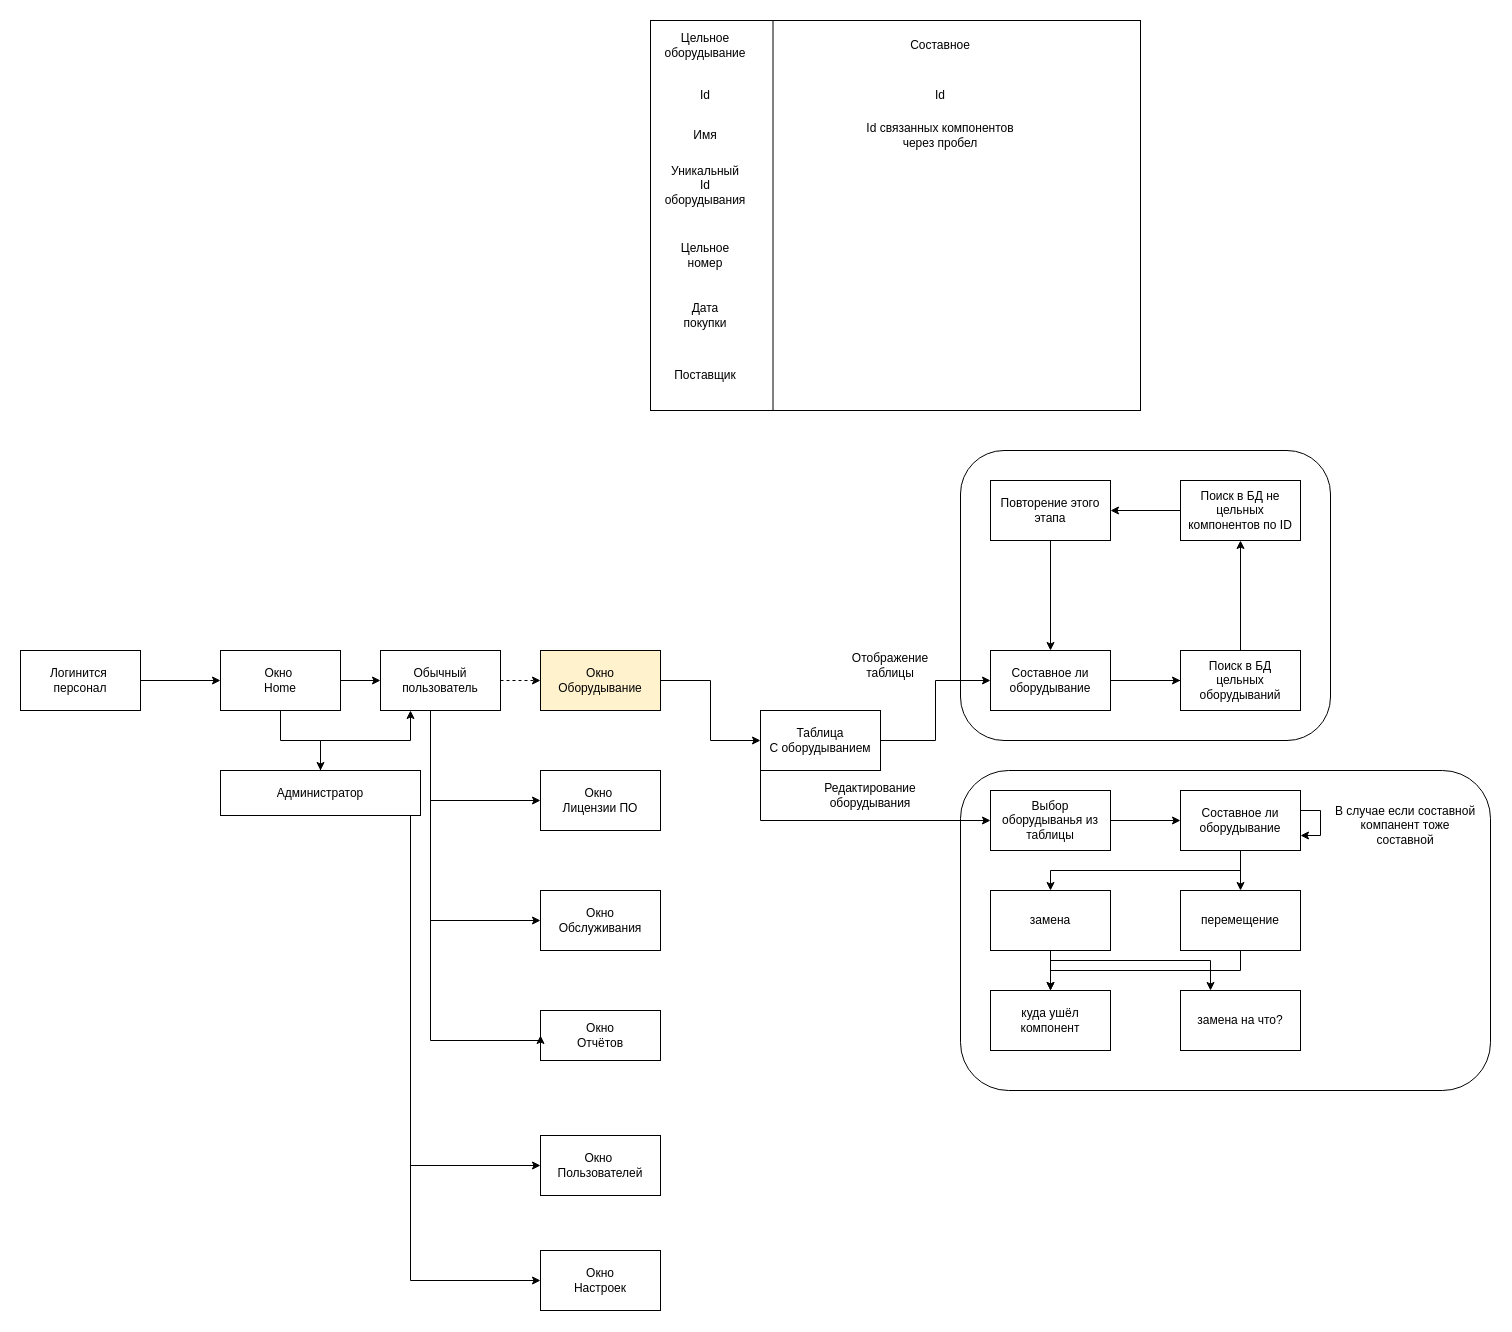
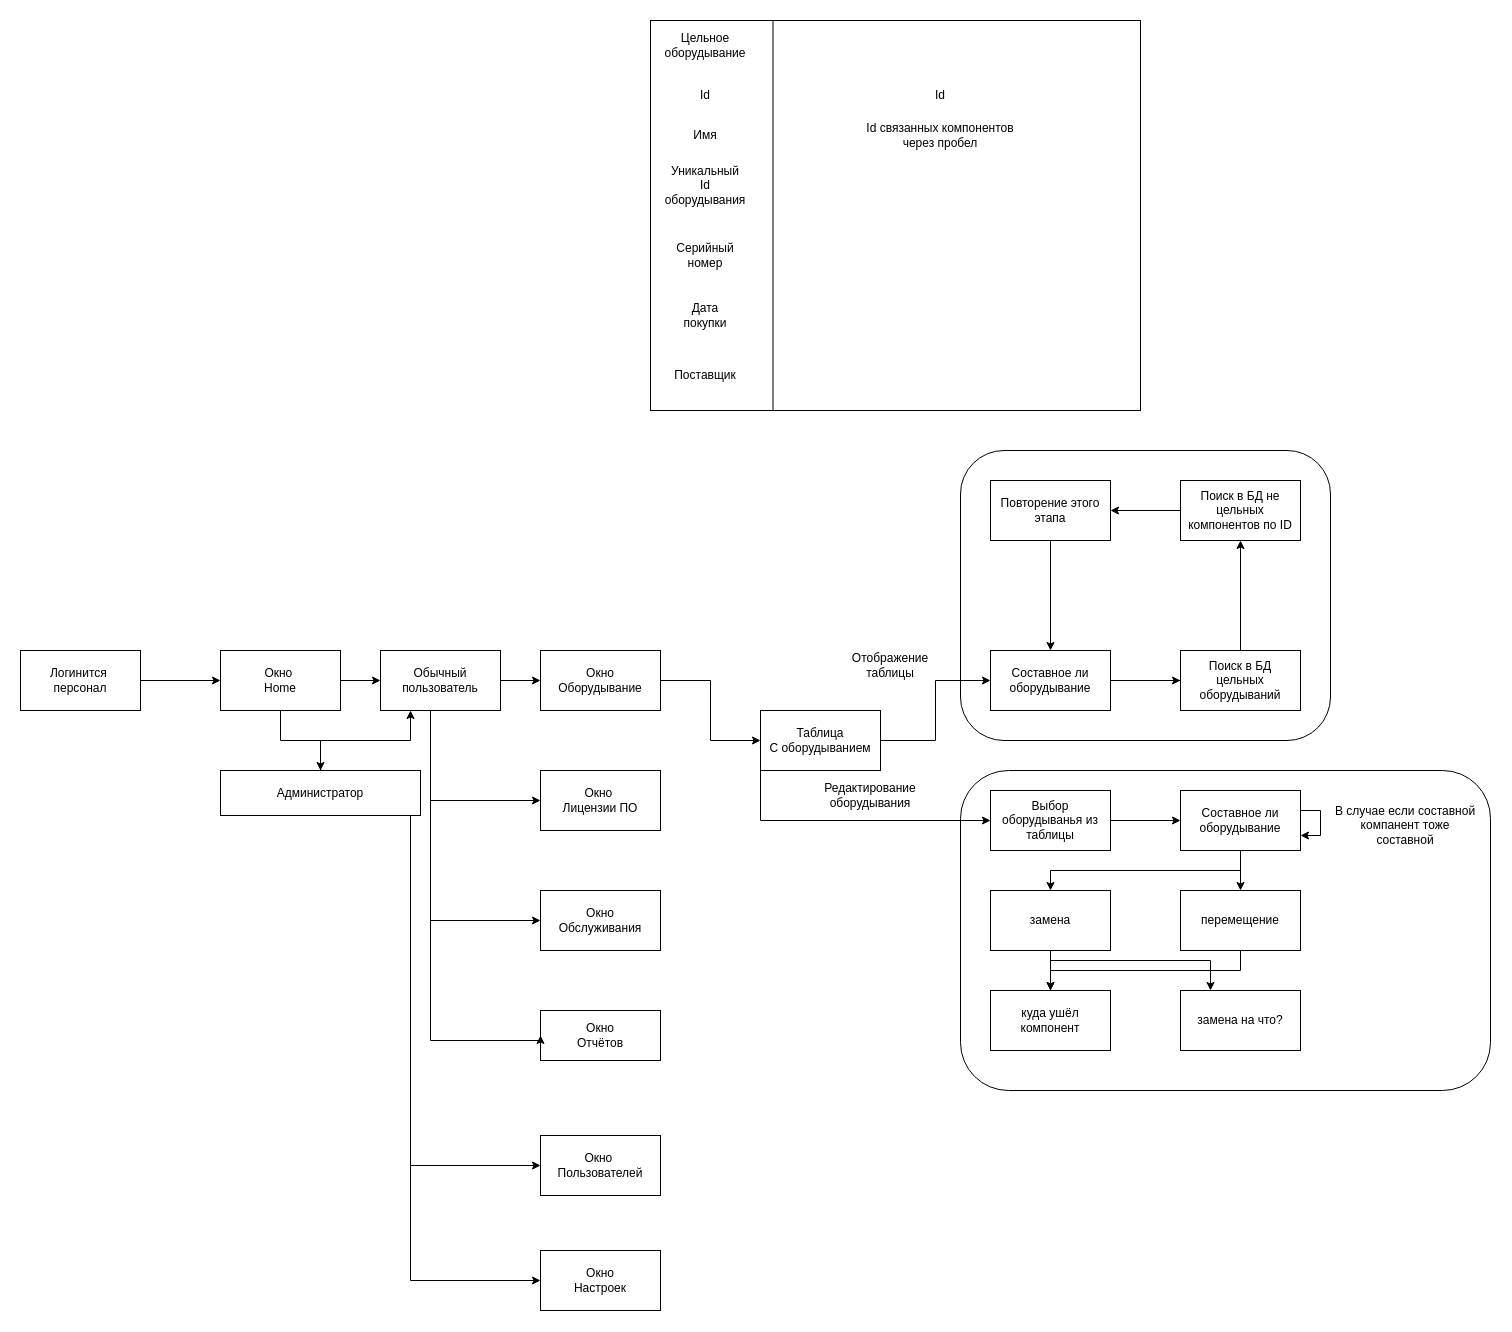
node "Составное": removed
node "Цельное номер": label "Цельное номер" -> "Серийный номер"
edge "Обычный пользователь" -> "Окно Оборудывание": style dashed -> solid
node "Окно Оборудывание": fillcolor #fff2cc -> #ffffff
